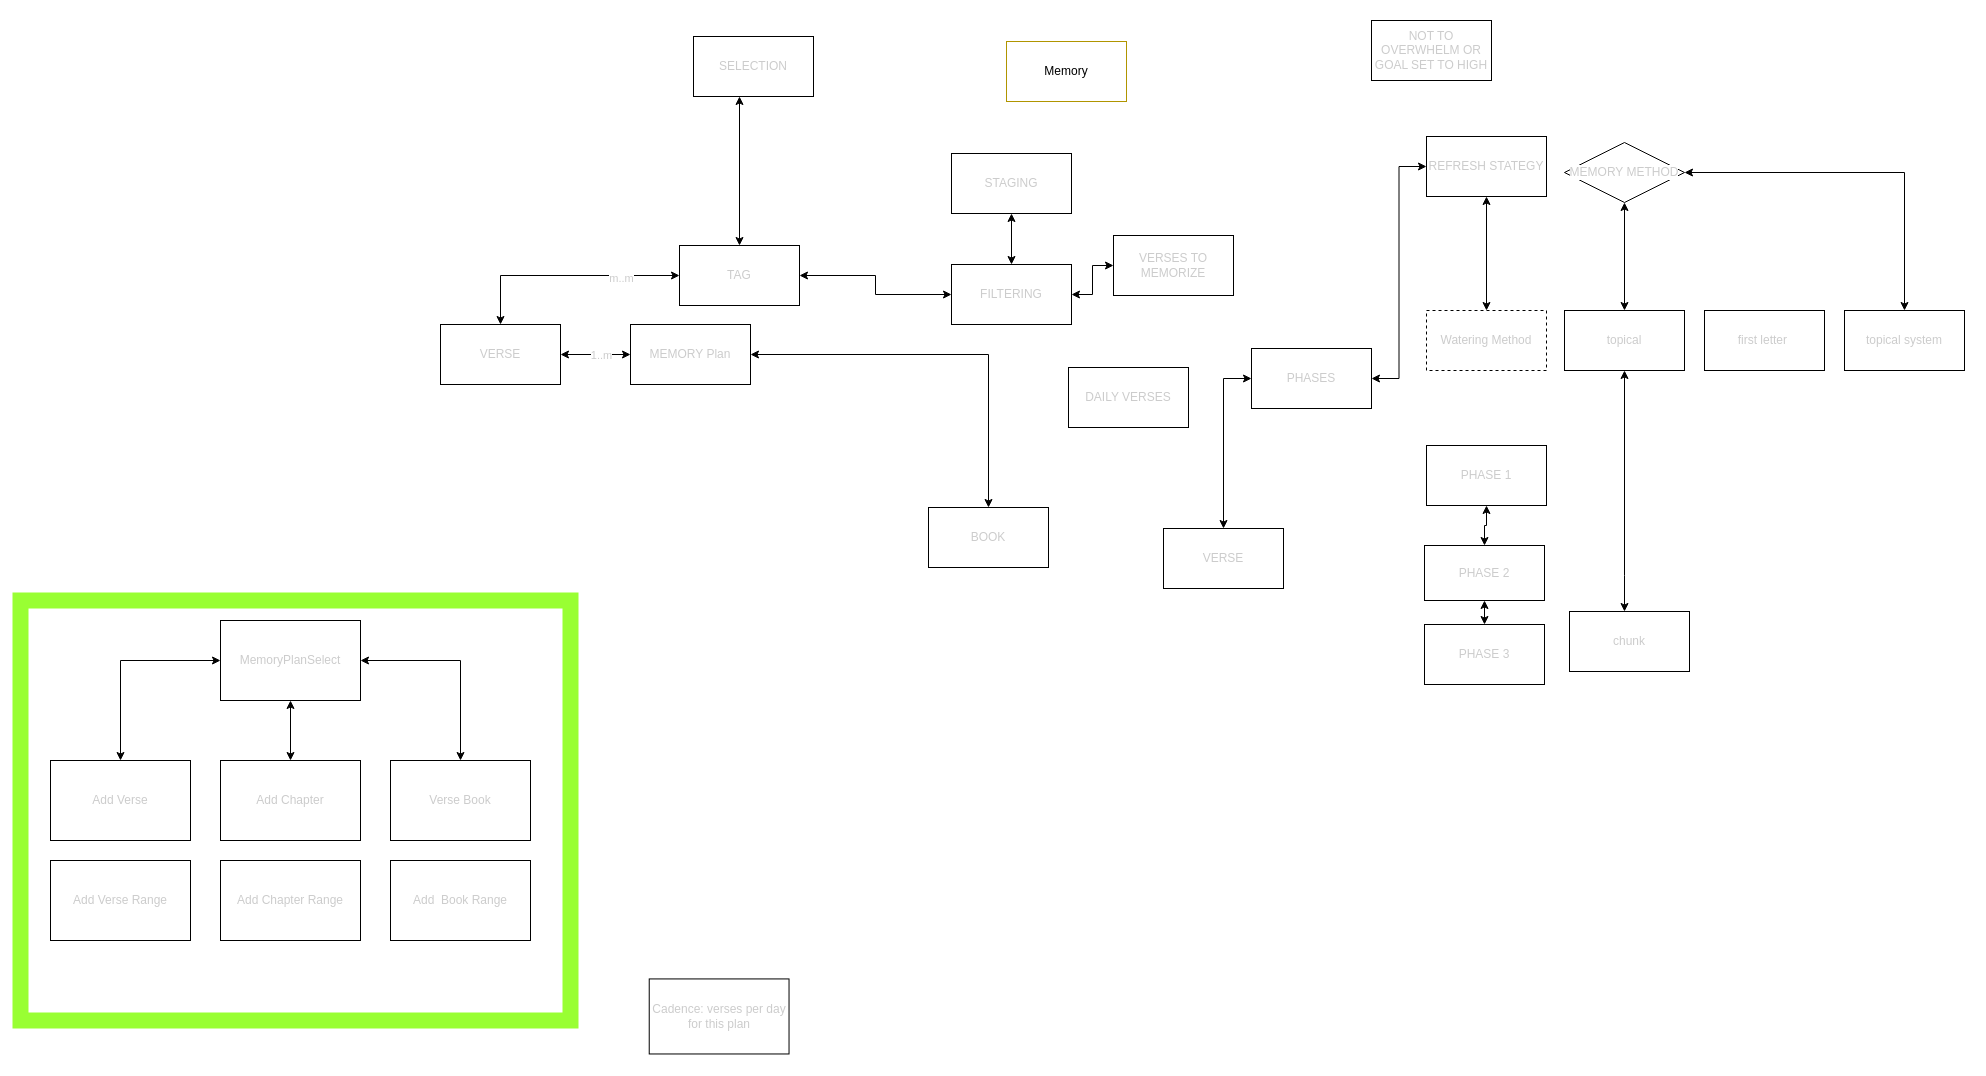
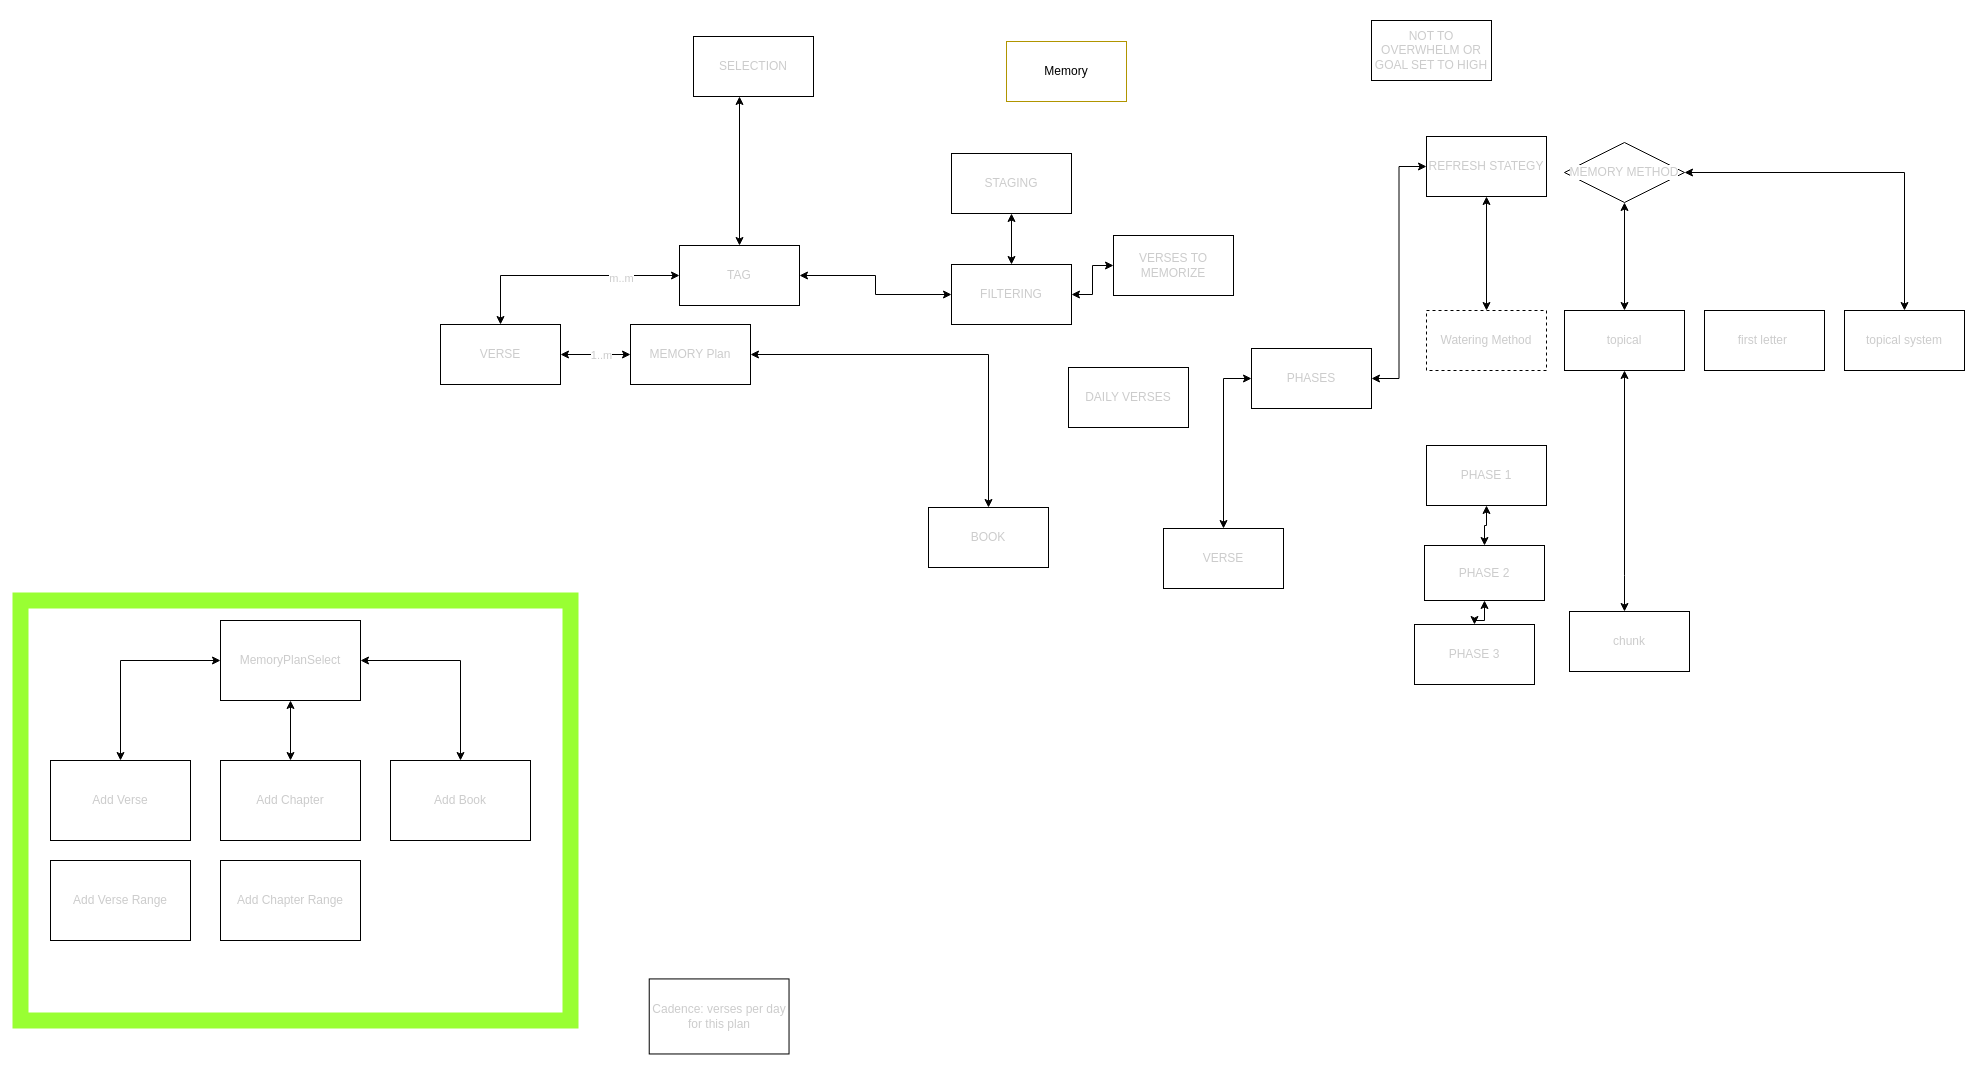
node "PHASE 3": moved (1485, 655) -> (1475, 655)
node "Verse Book": label "Verse Book" -> "Add Book"
node "Add Book Range": removed
